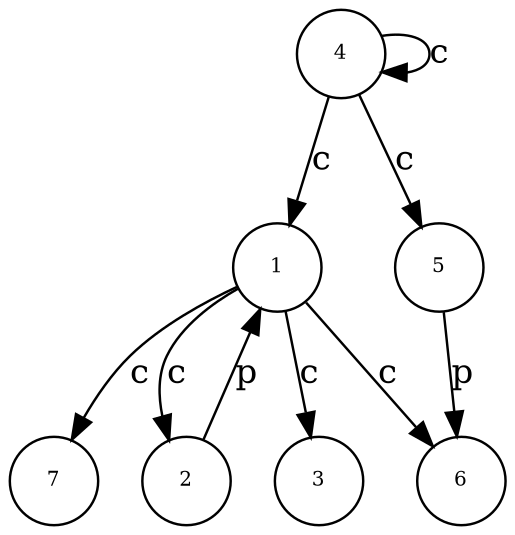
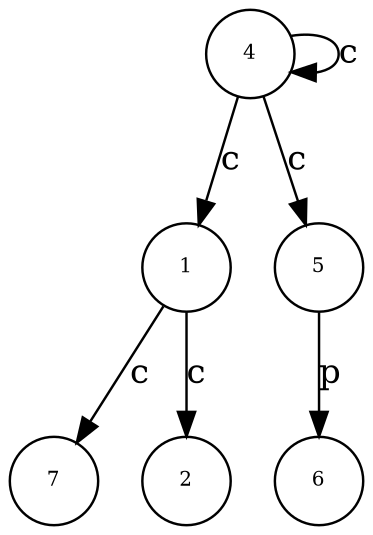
edge "1" -> "6": removed, label "c"
edge "2" -> "1": removed, label "p"
node "3": removed
